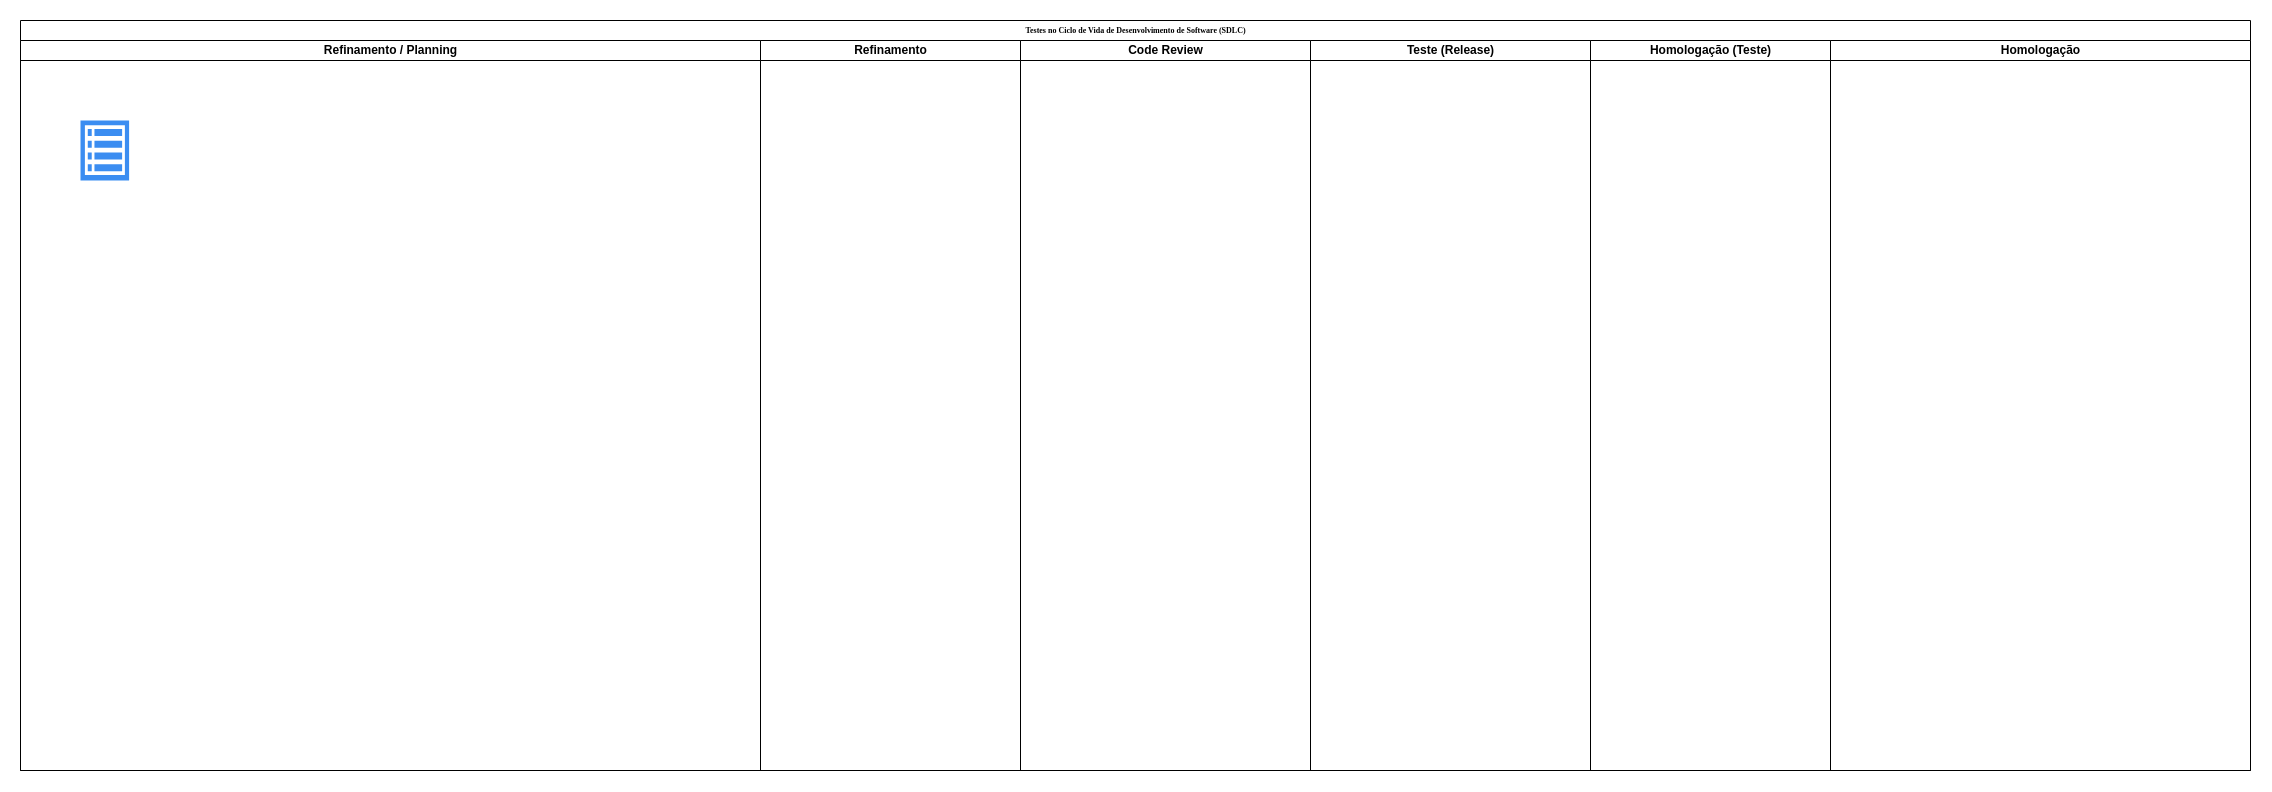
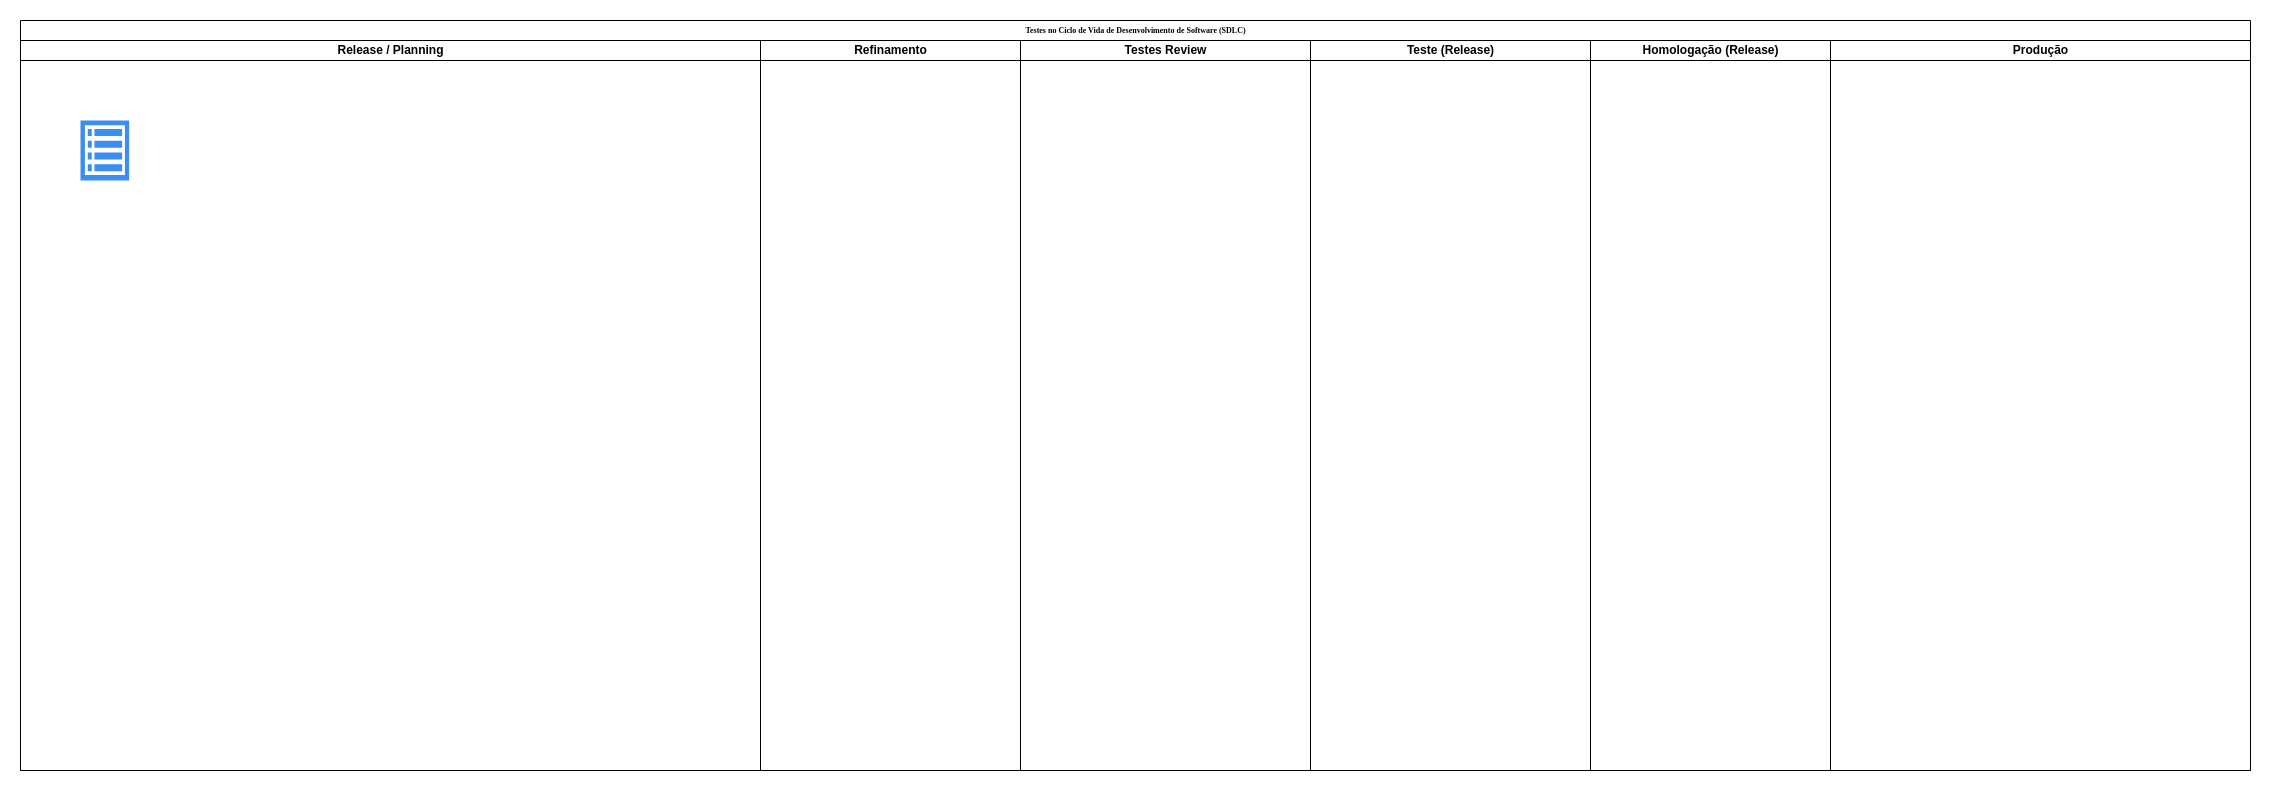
node "Refinamento / Planning": label "Refinamento / Planning" -> "Release / Planning"
node "Code Review": label "Code Review" -> "Testes Review"
node "Homologação (Teste)": label "Homologação (Teste)" -> "Homologação (Release)"
node "Homologação": label "Homologação" -> "Produção"
